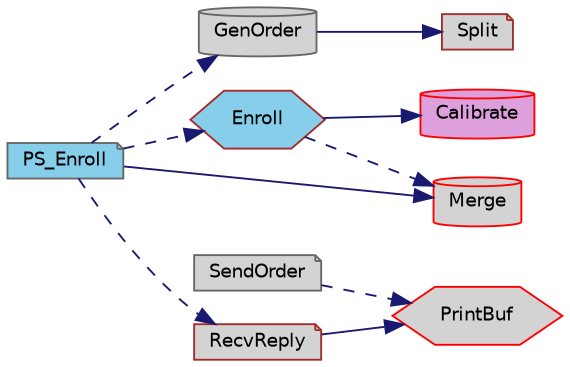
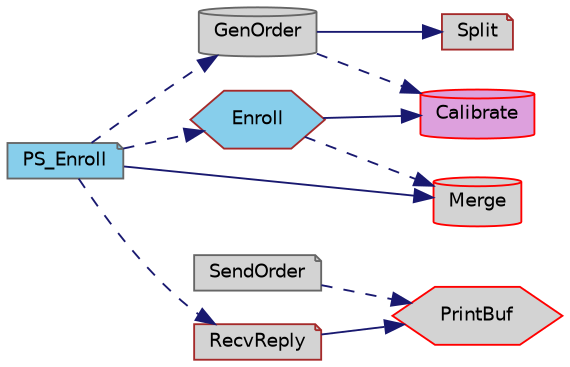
edge "GenOrder" -> "Calibrate": added
